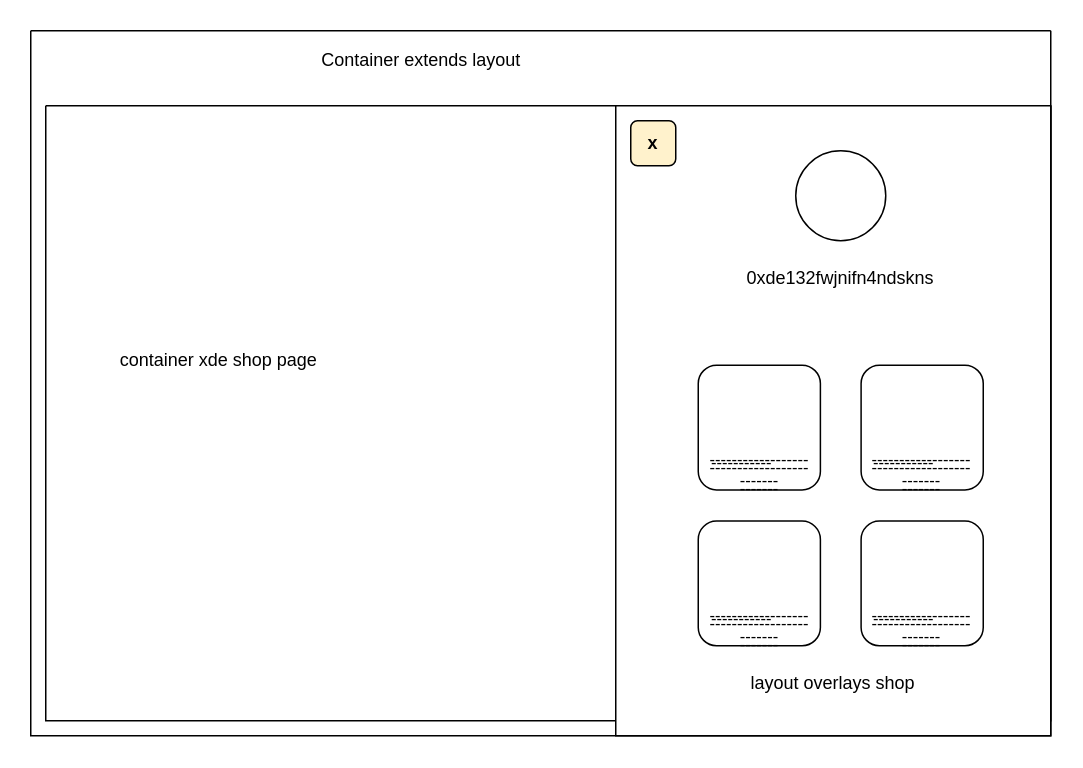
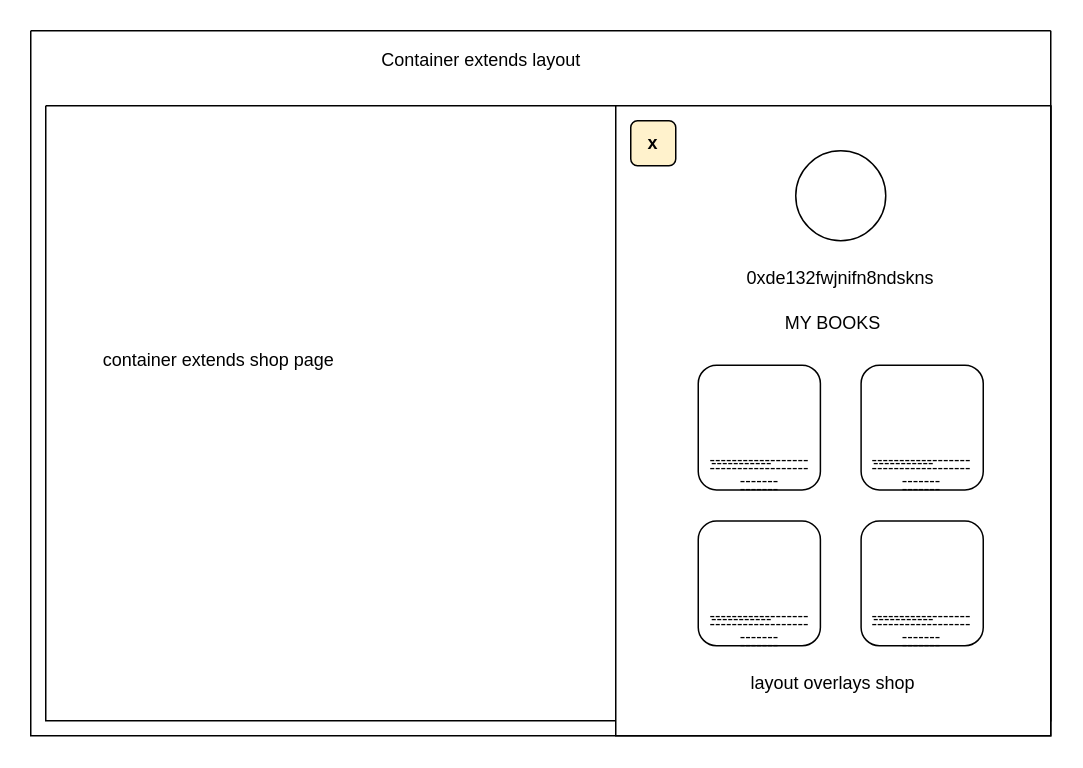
node "Container extends layout": moved (421, 61) -> (481, 61)
node "0xde132fwjnifn4ndskns": label "0xde132fwjnifn4ndskns" -> "0xde132fwjnifn8ndskns"
node "MY BOOKS": added
node "container xde shop page": label "container xde shop page" -> "container extends shop page"
